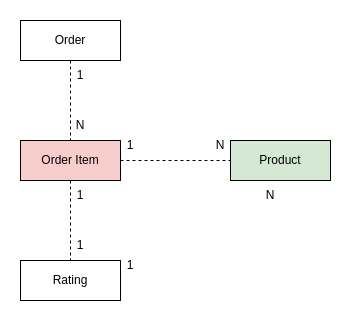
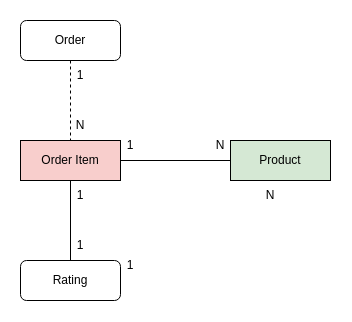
node "Order": shape rectangle -> rounded rectangle
edge "Order Item" -- "Product": style dashed -> solid
edge "Order Item" -- "Rating": style dashed -> solid
node "Rating": shape rectangle -> rounded rectangle
